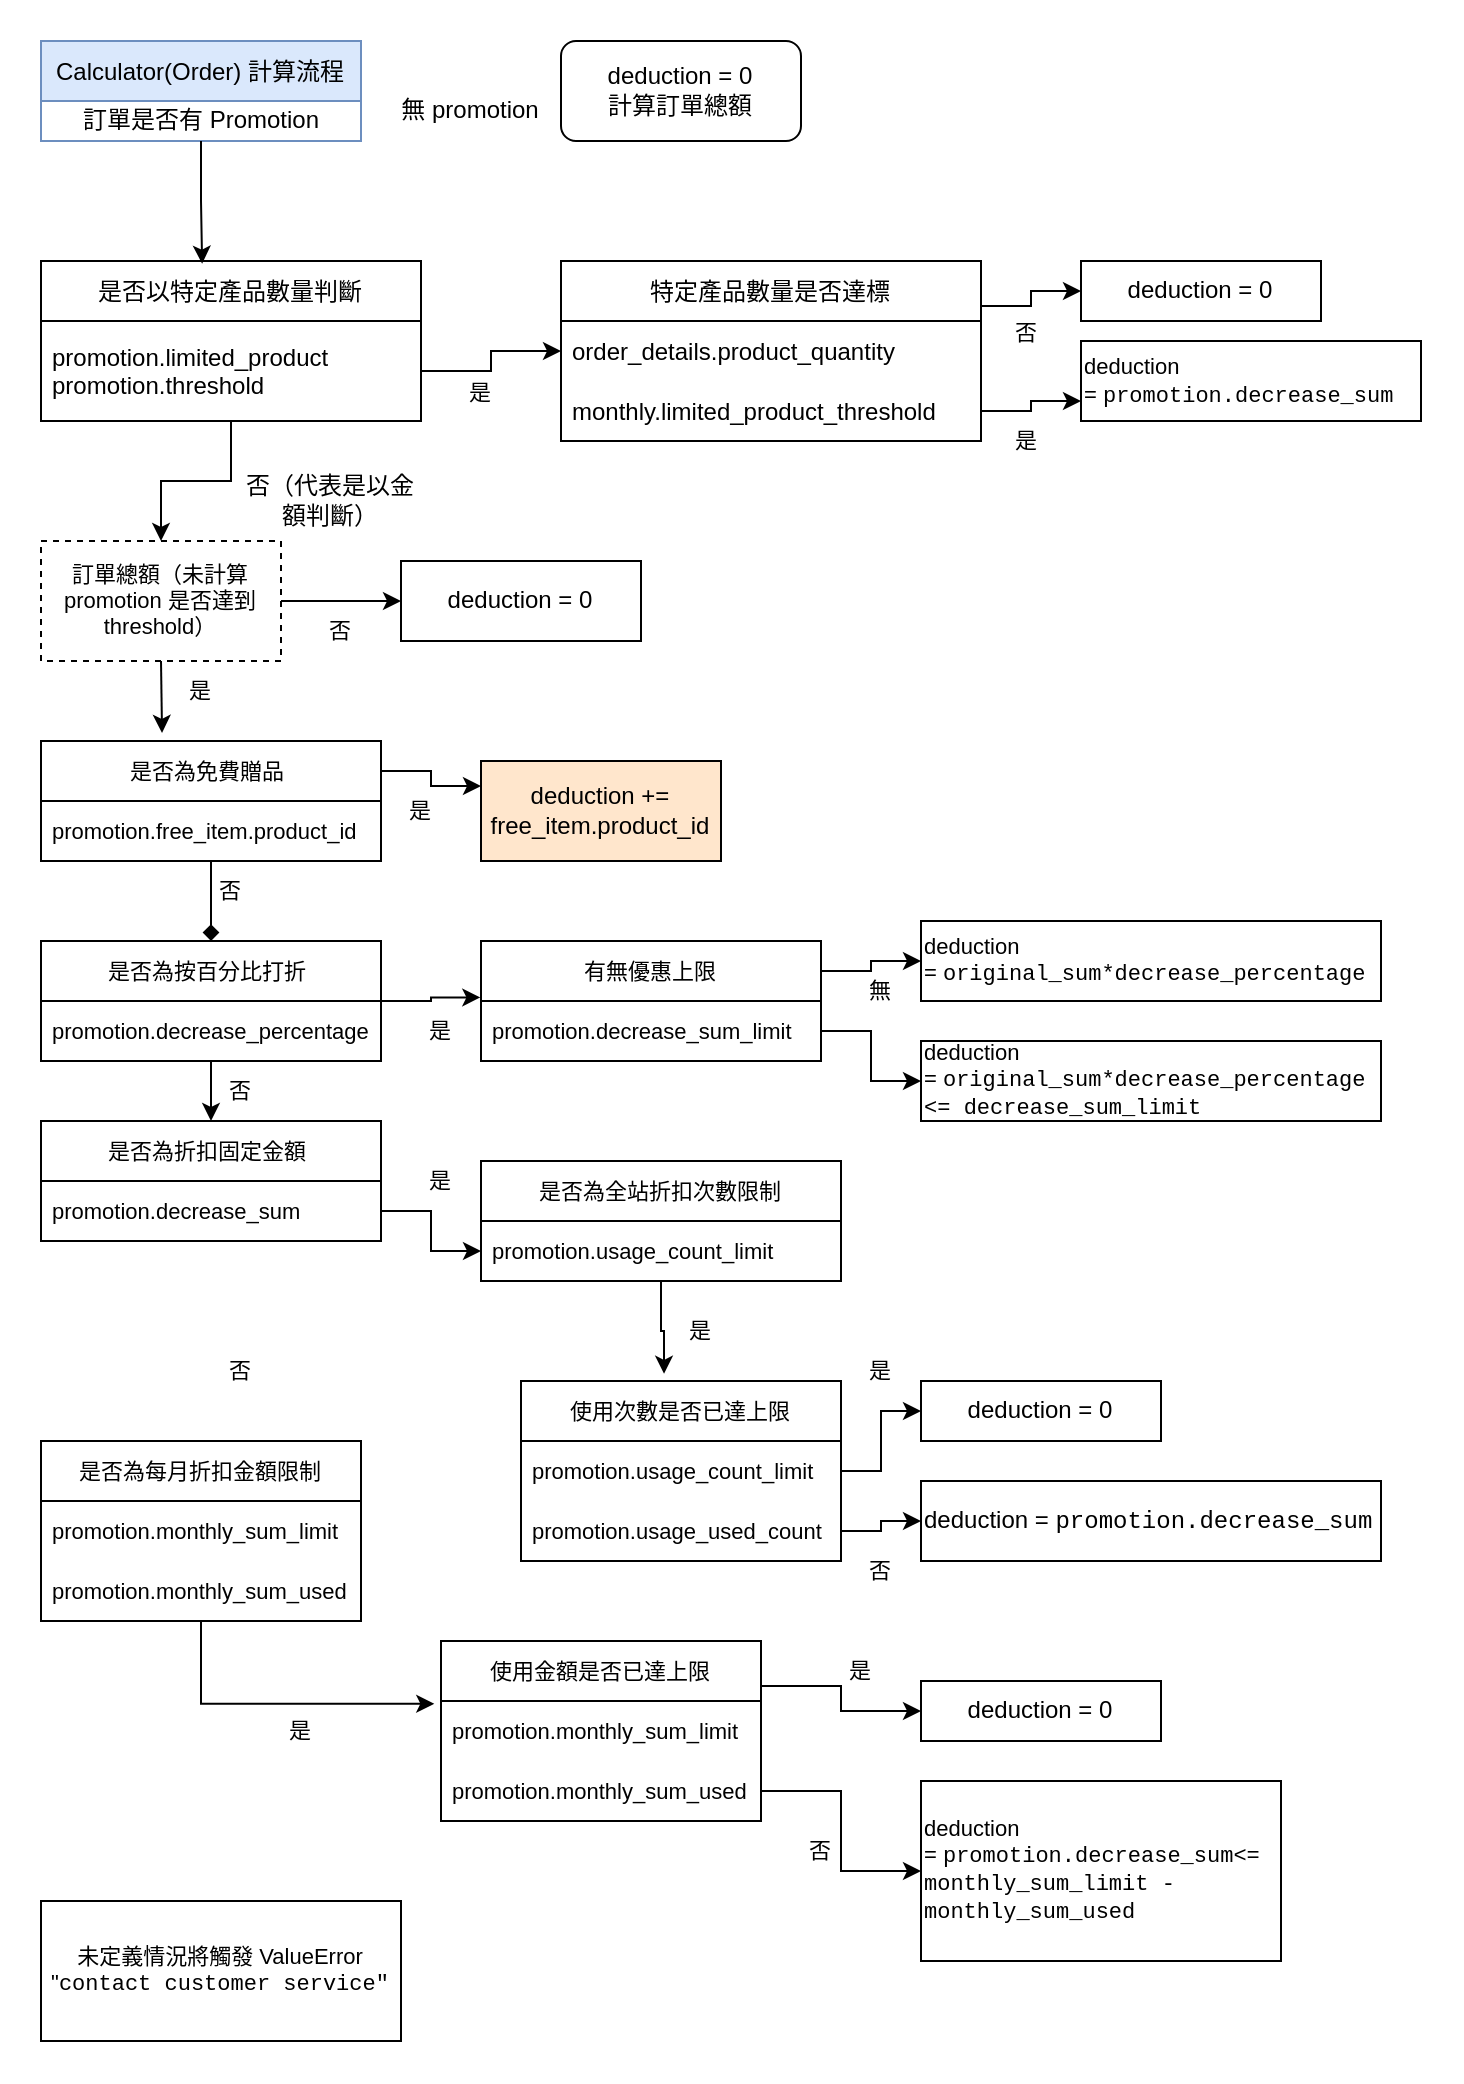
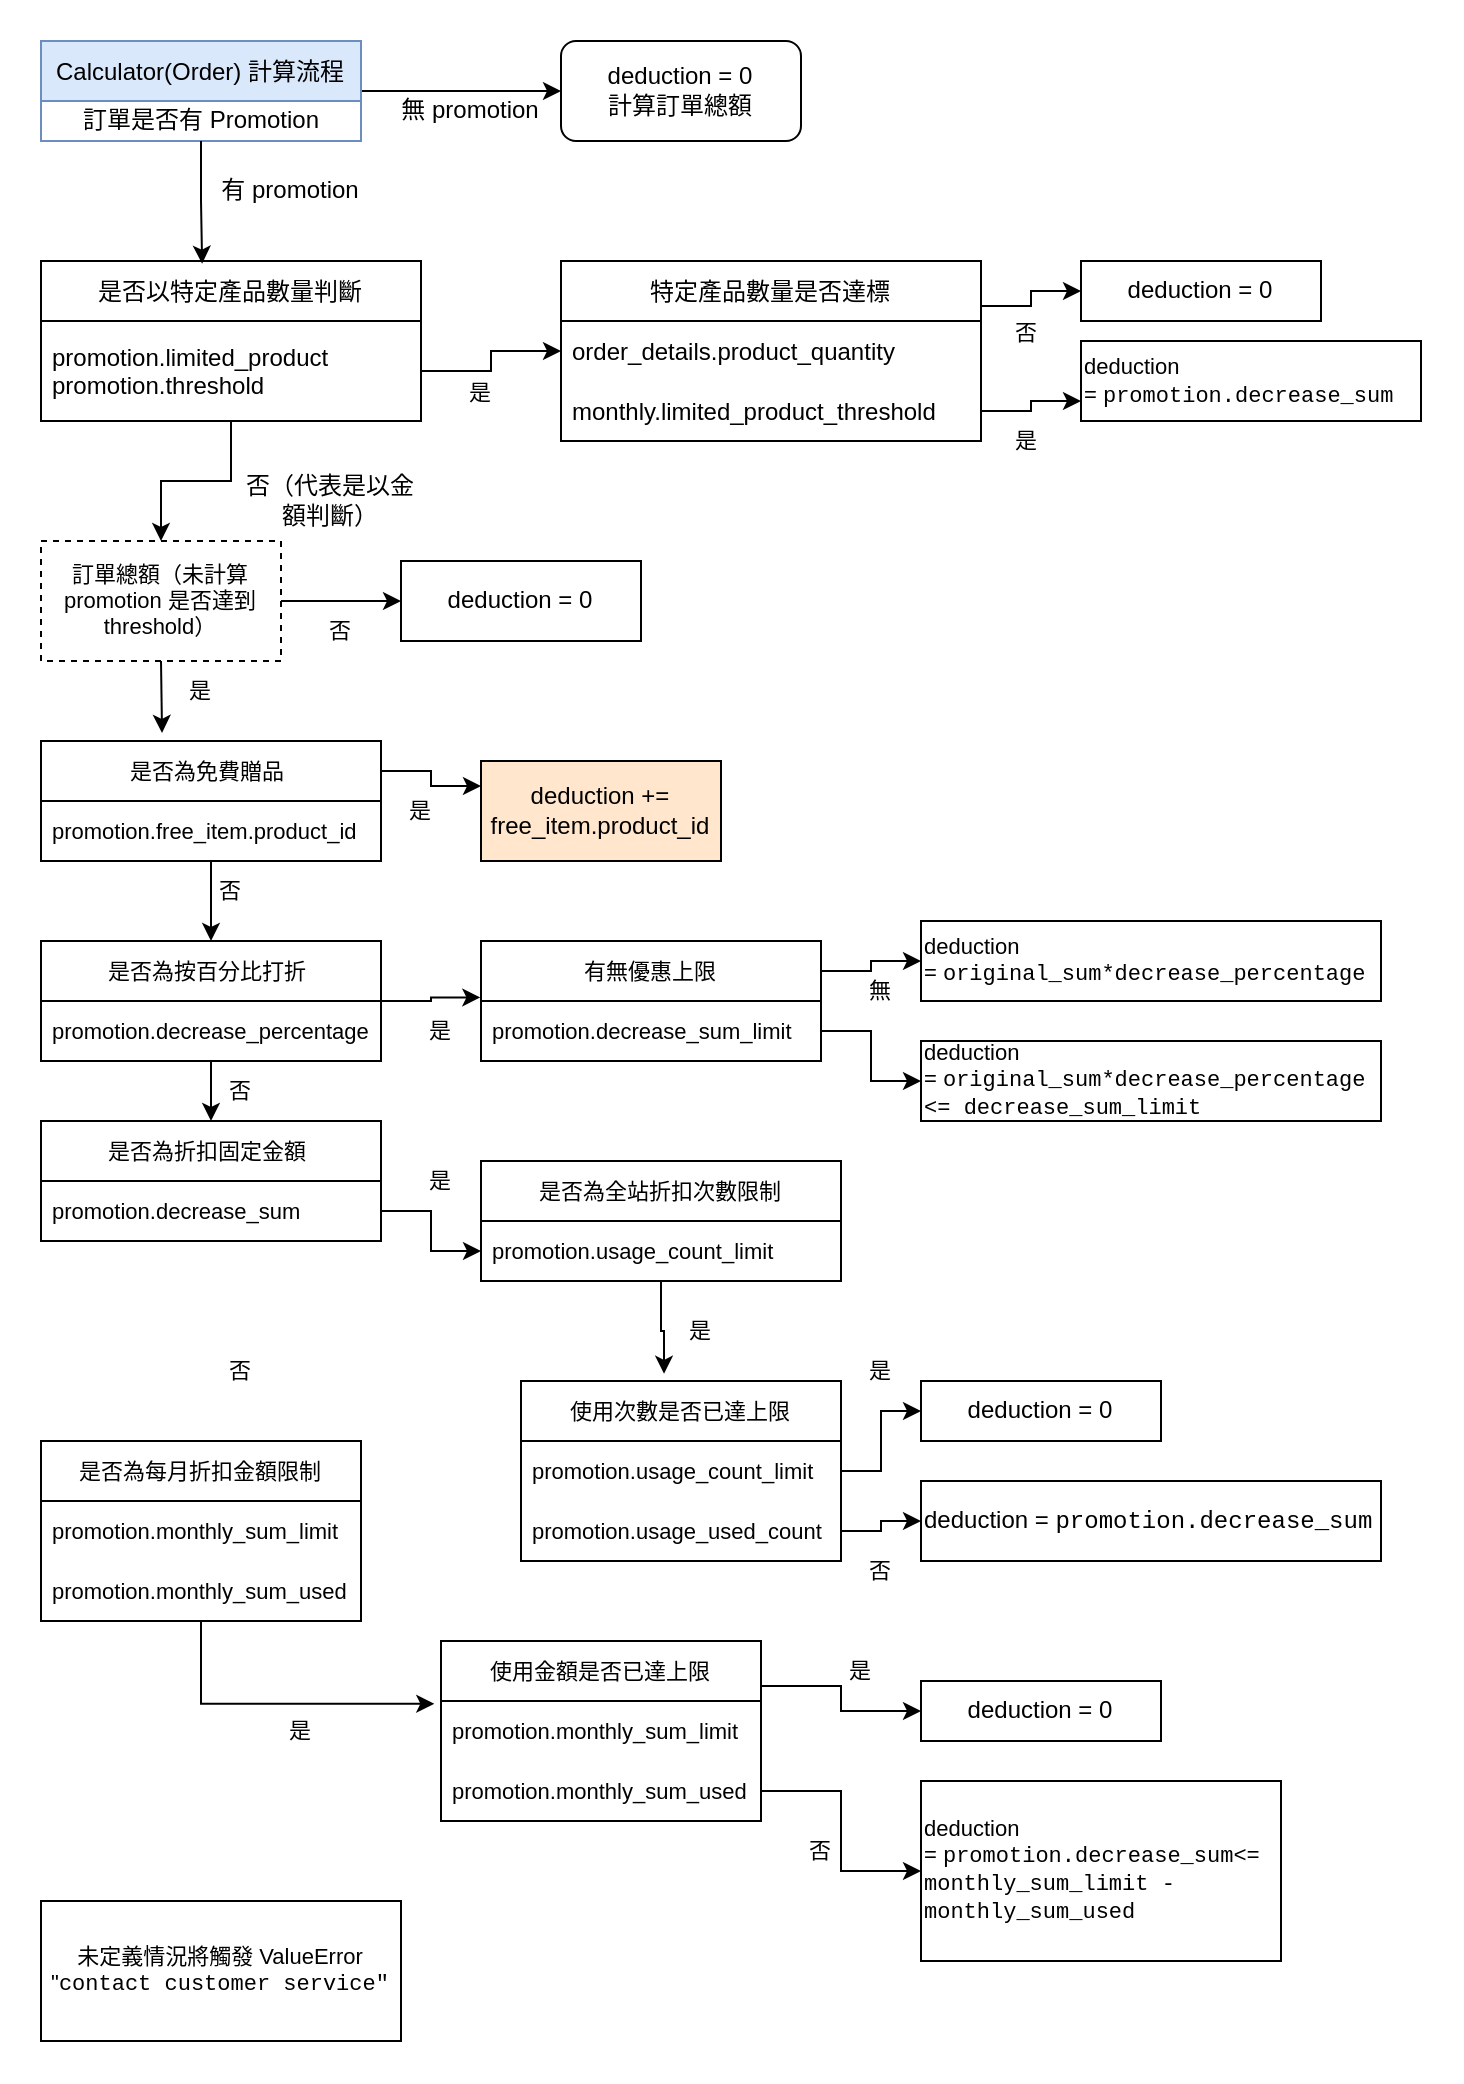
edge "Calculator(Order) 計算流程" -> "deduction = 0 計算訂單總額": added
node "有 promotion": added
edge "是否為免費贈品" -> "是否為按百分比打折": arrowhead diamond -> classic
